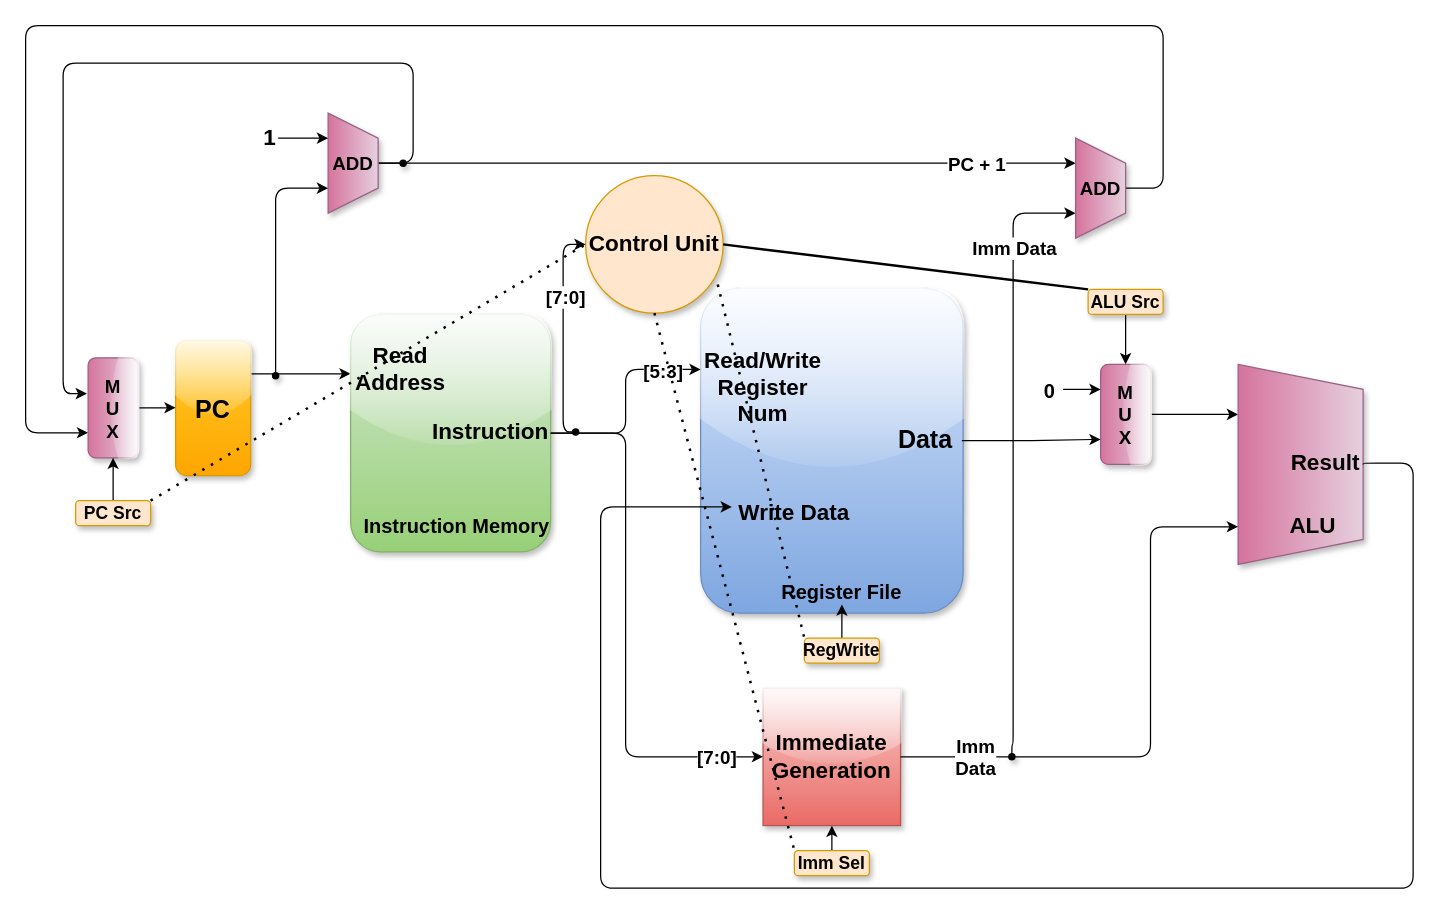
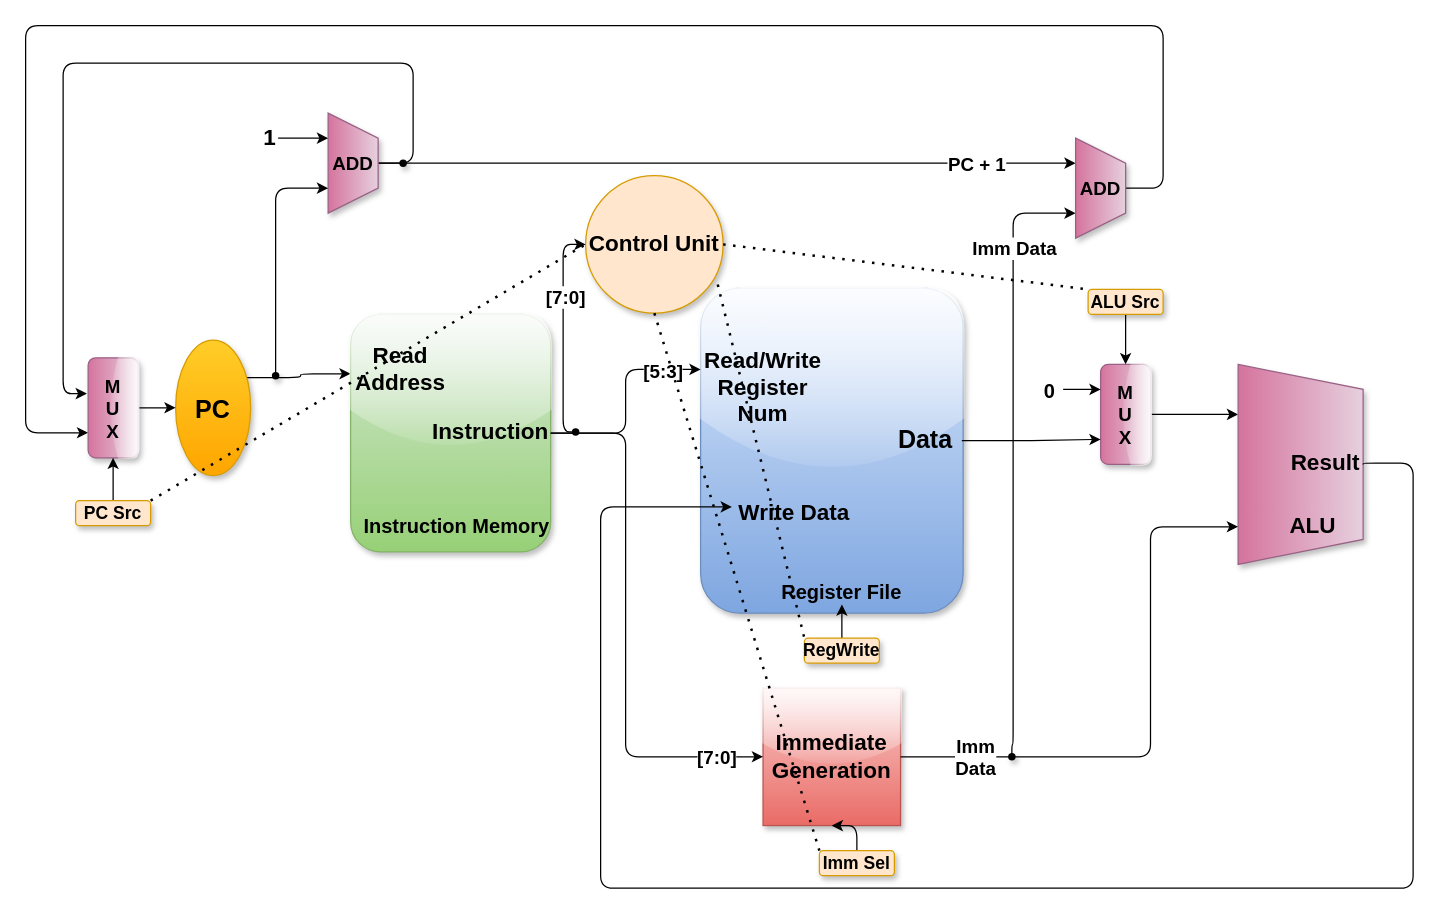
edge "Control Unit" -- "ALU Src": style solid -> dashed
node "PC": shape rounded rectangle -> ellipse
node "Imm Sel": moved (832, 863) -> (857, 863)
